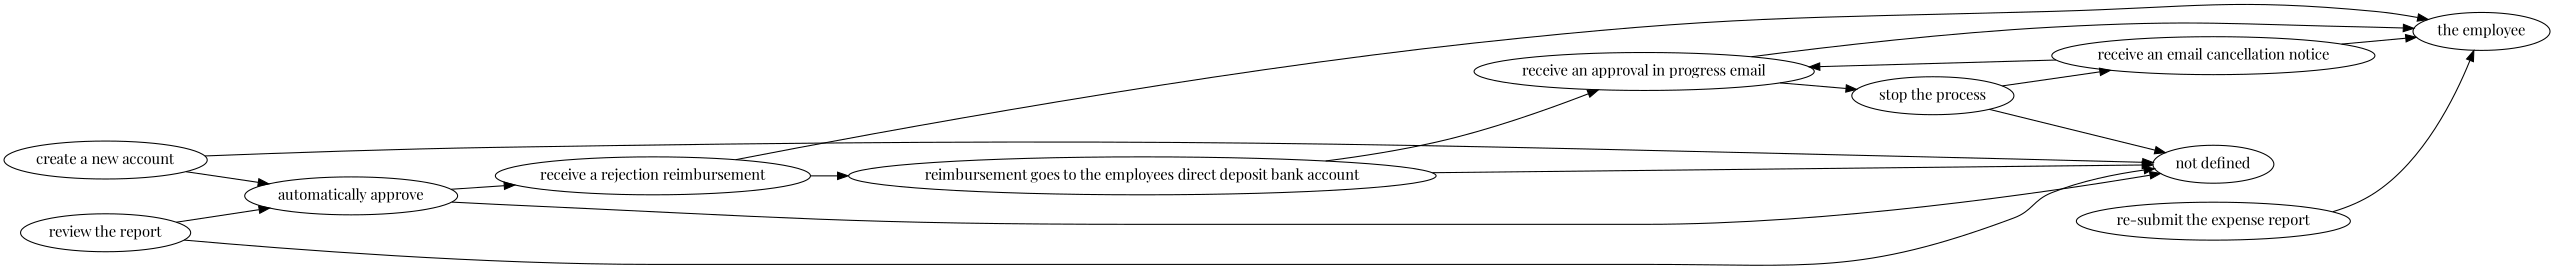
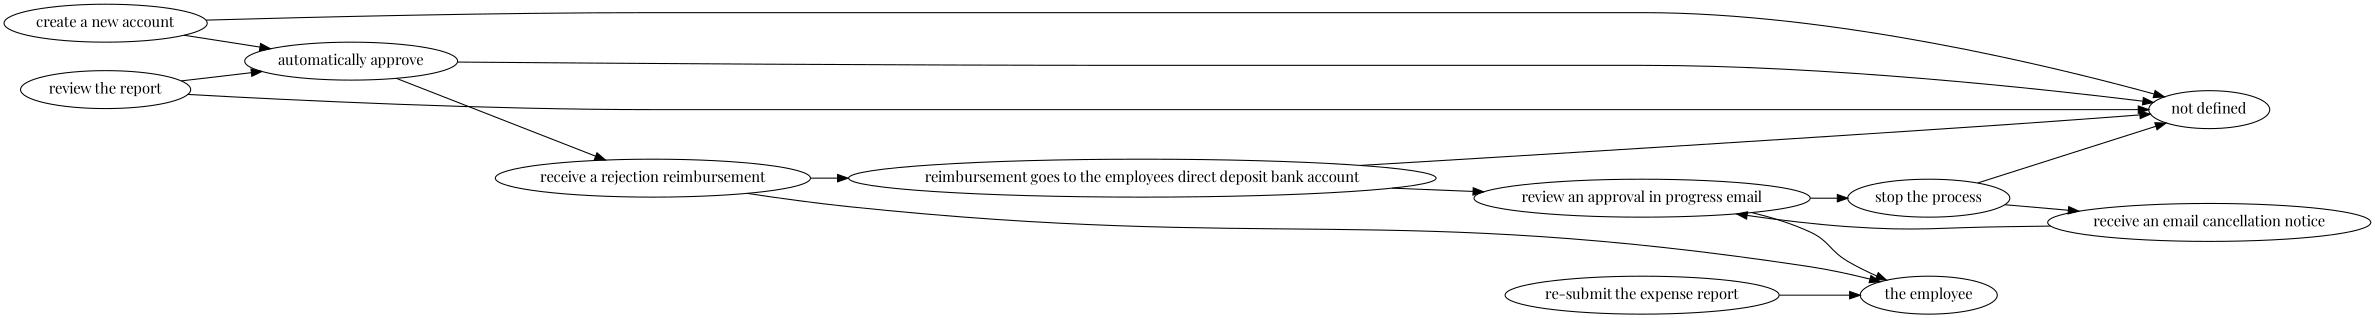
edge "receive an email cancellation notice" -> "the employee": removed
node "receive an approval in progress email": label "receive an approval in progress email" -> "review an approval in progress email"
